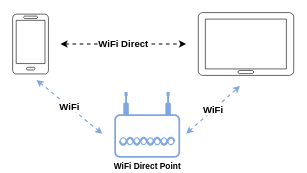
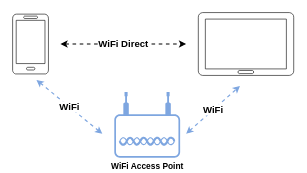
node "WiFi Direct Point": label "WiFi Direct Point" -> "WiFi Access Point"
